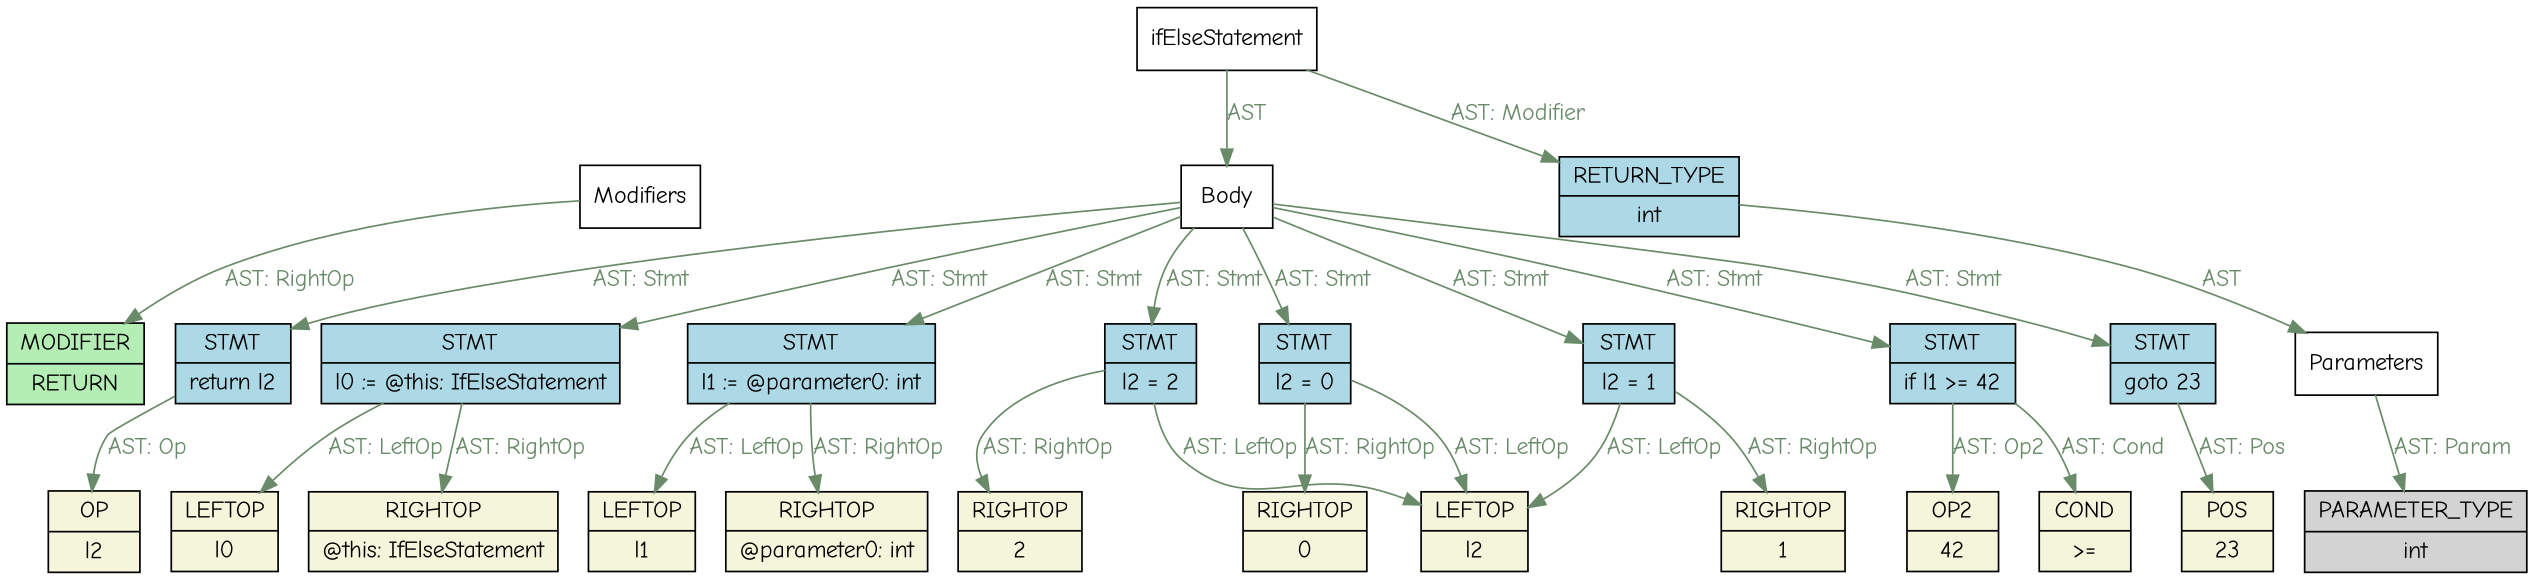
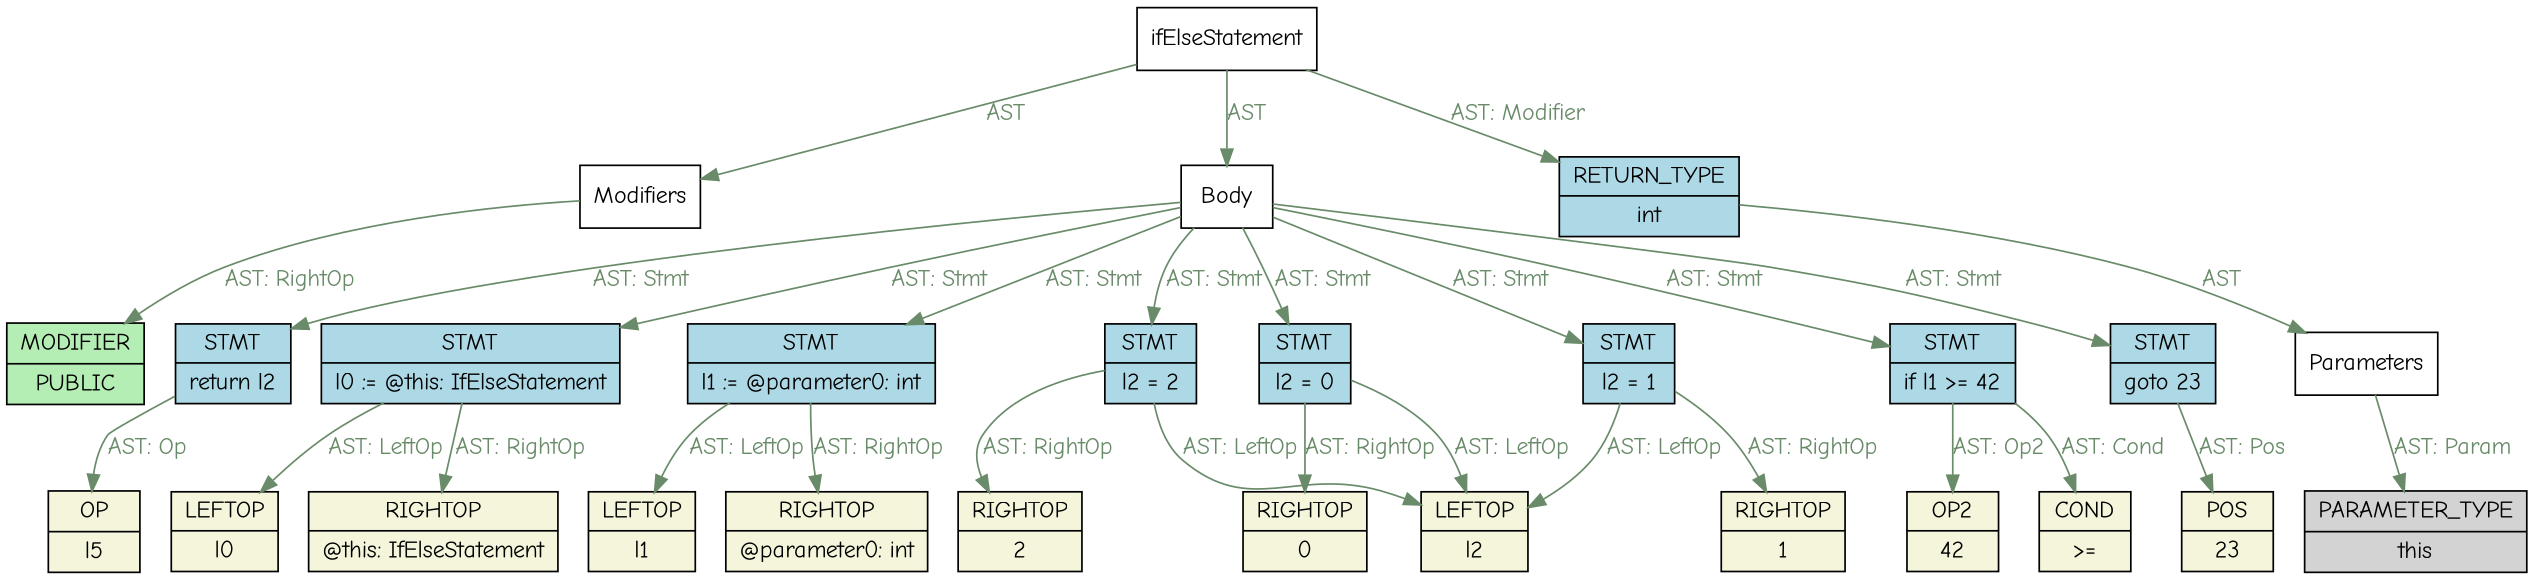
edge "ifElseStatement" -> "Modifiers": added, label "AST"
node "MODIFIER": text "RETURN" -> "PUBLIC"
node "OP": text "l2" -> "l5"
node "PARAMETER_TYPE": text "int" -> "this"
